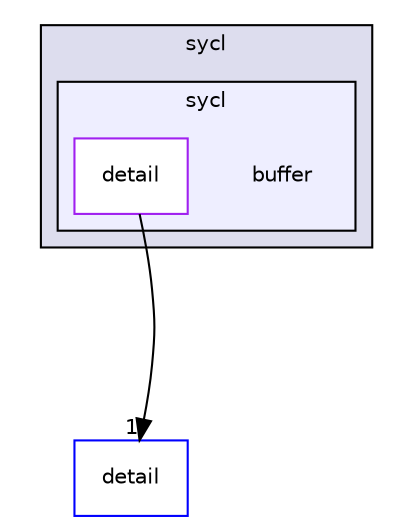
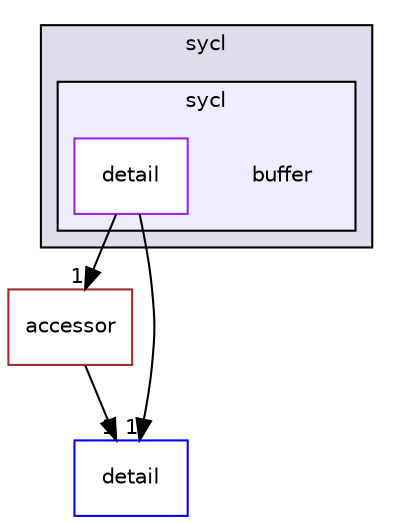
node "accessor": added
